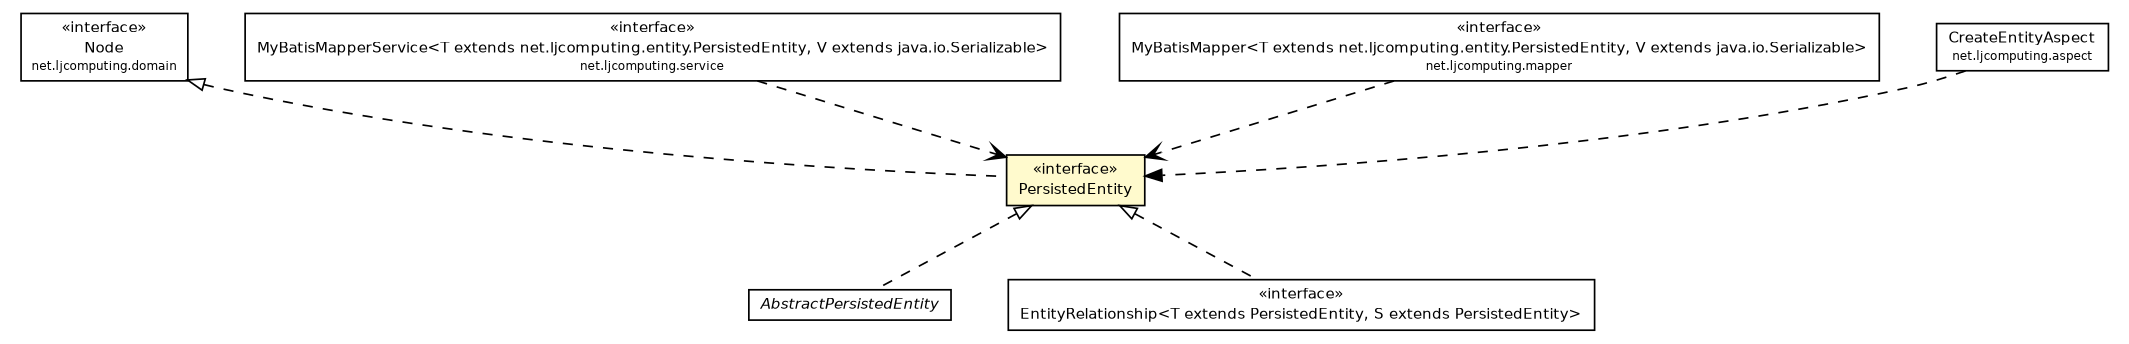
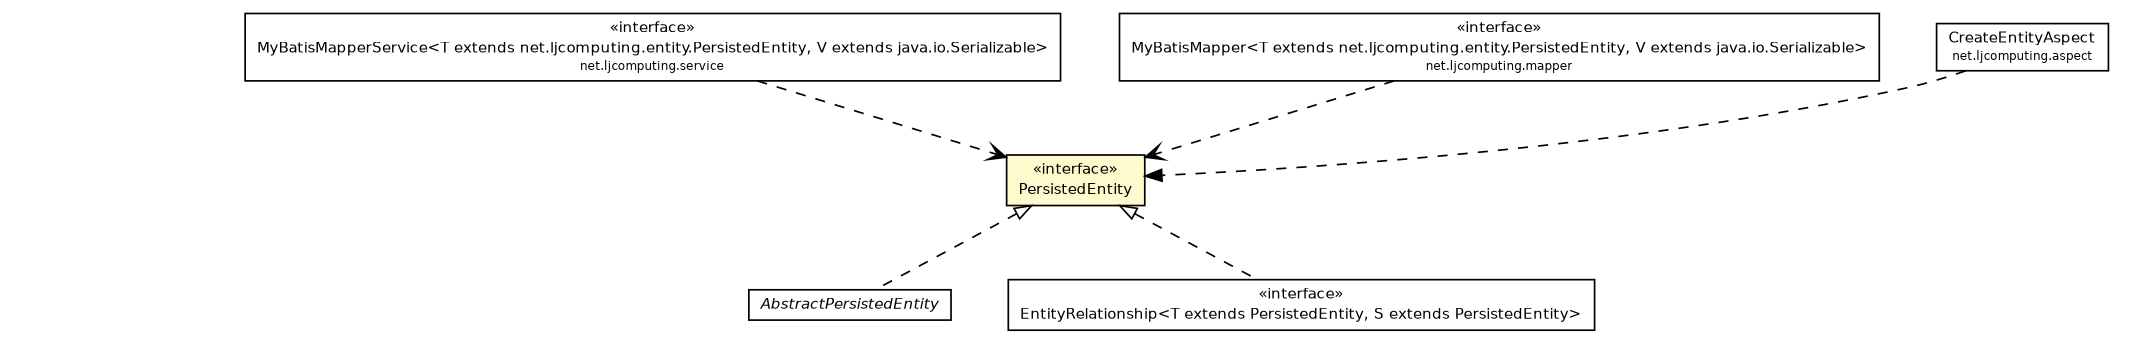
node "Node": removed
